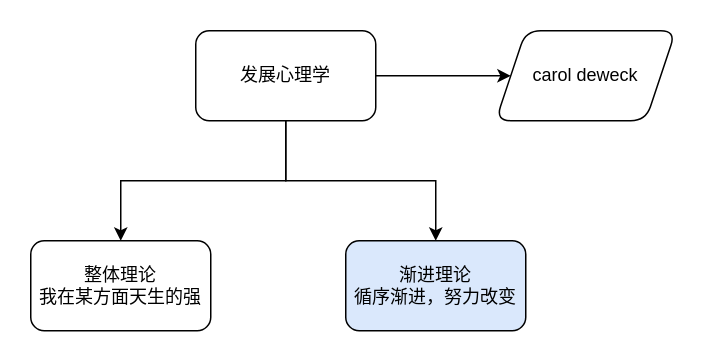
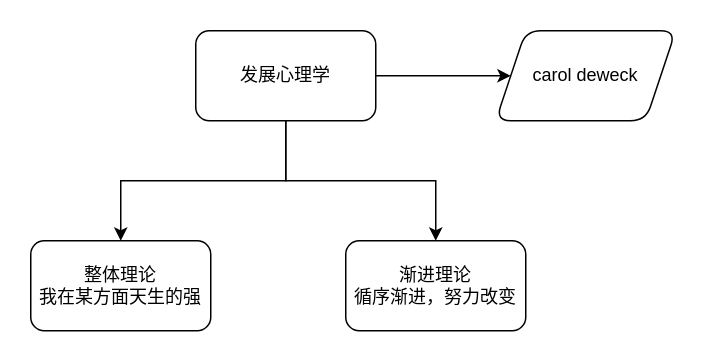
node "渐进理论 循序渐进，努力改变": fillcolor #dae8fc -> #ffffff
